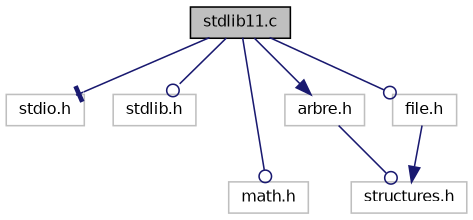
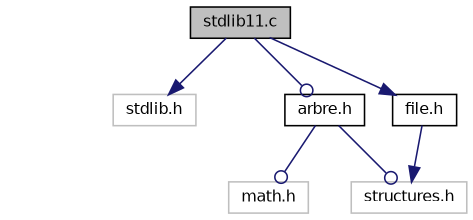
edge "stdlib11.c" -> "stdlib.h": arrowhead odot -> normal
edge "stdlib11.c" -> "arbre.h": arrowhead normal -> odot
edge "stdlib11.c" -> "file.h": arrowhead odot -> normal
edge "stdlib11.c" -> "math.h": now "arbre.h" -> "math.h"
node "stdio.h": removed
node "arbre.h": color grey75 -> black
node "file.h": color grey75 -> black
